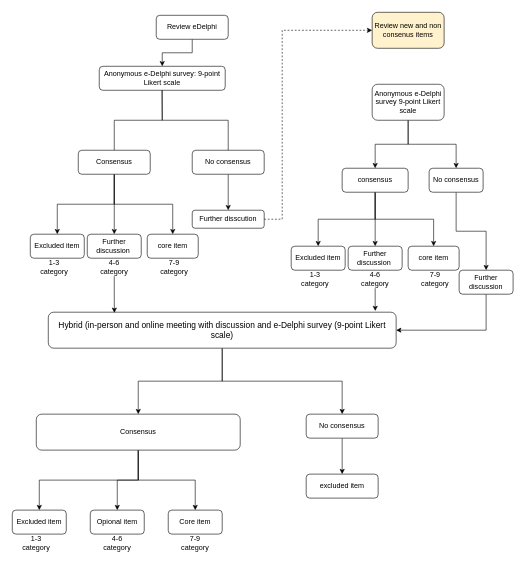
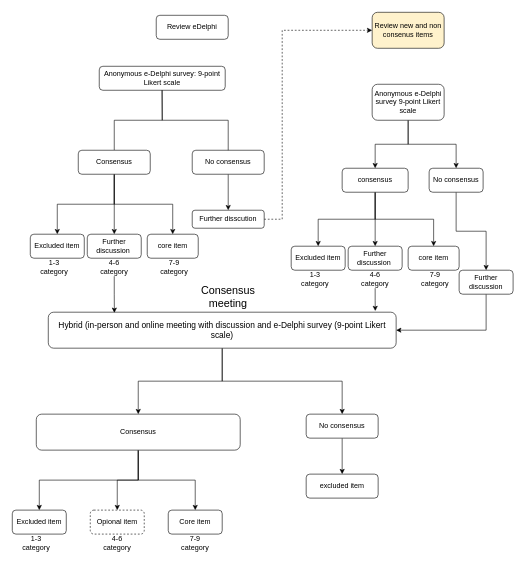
edge "Review eDelphi" -> "Anonymous e-Delphi survey: 9-point Likert scale": removed
node "Consensus meeting": added
node "Opional item": style solid -> dashed
